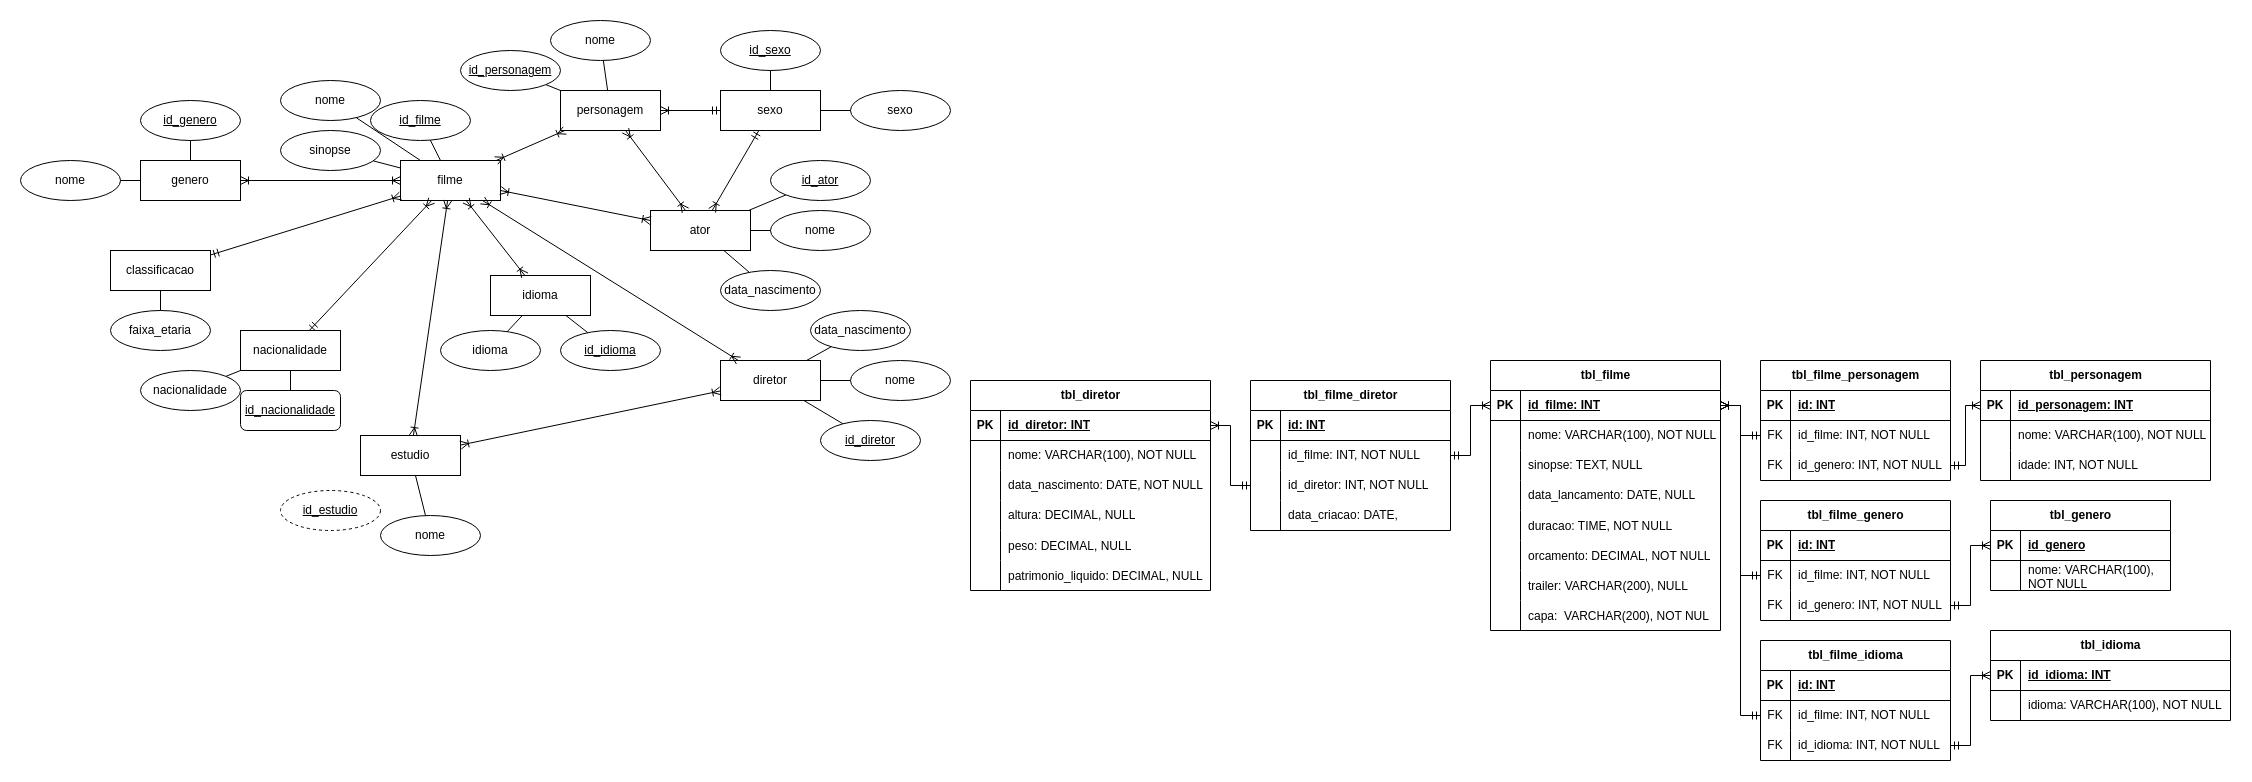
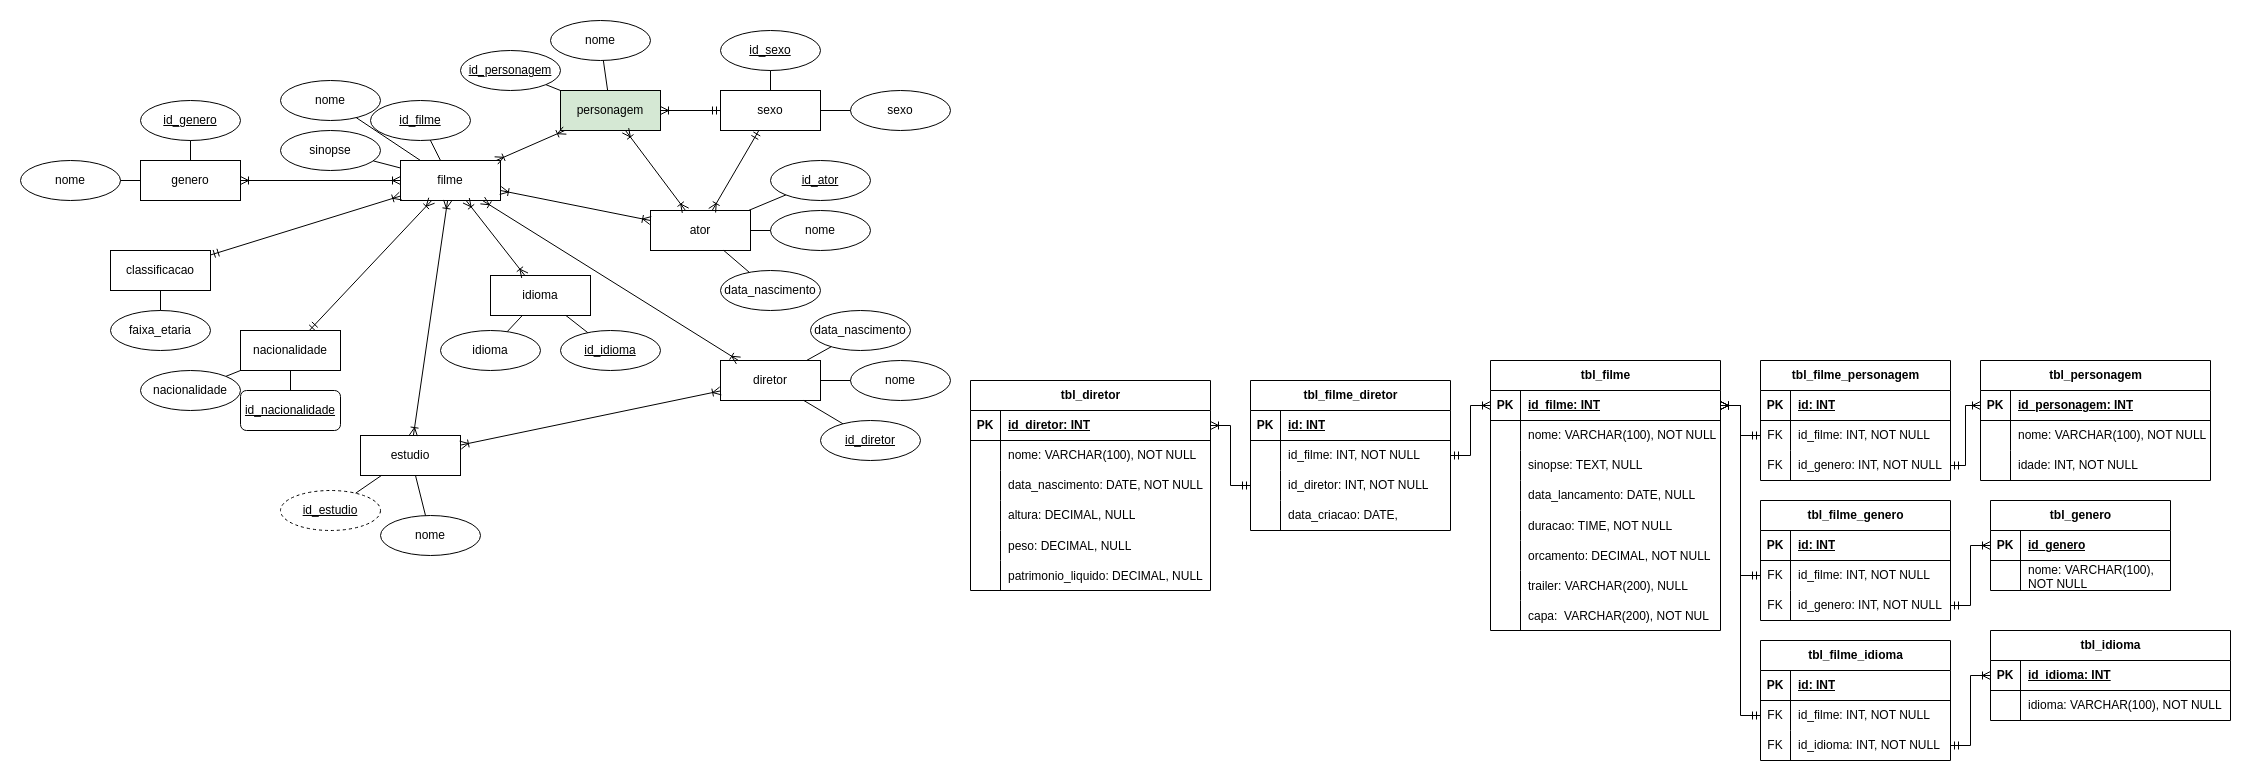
node "personagem": fillcolor #ffffff -> #d5e8d4
edge "estudio" -- "id_estudio": added
